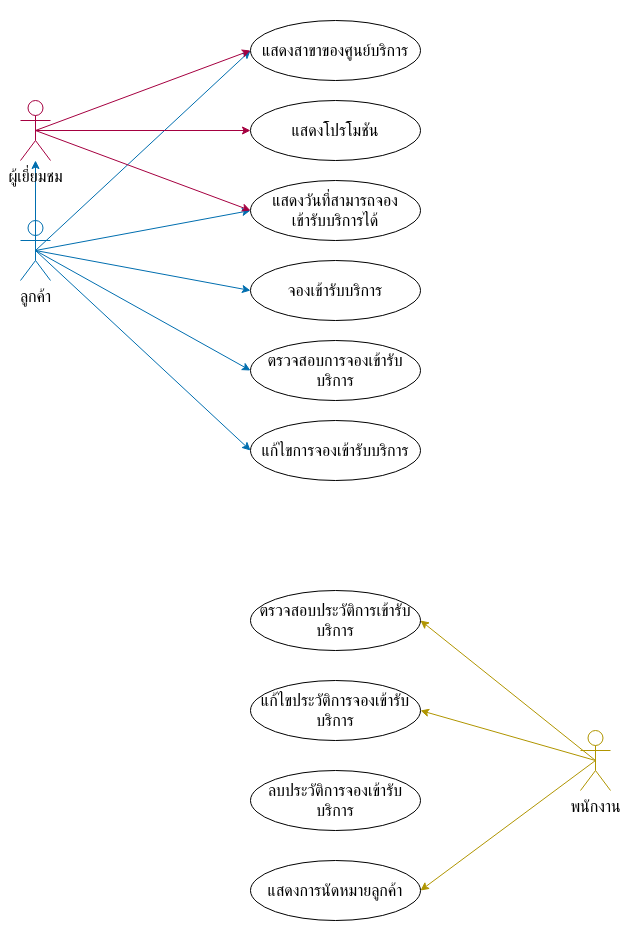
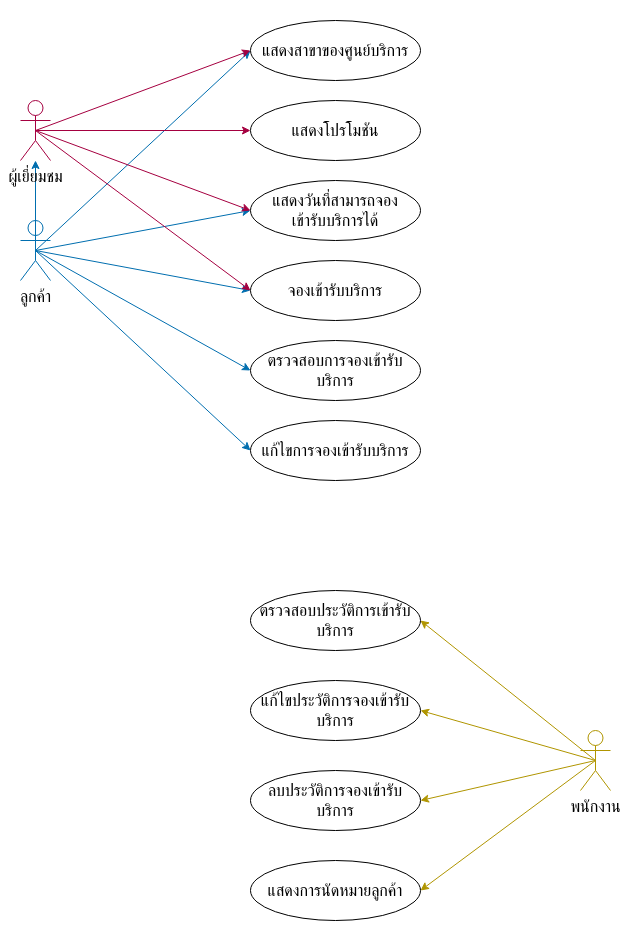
edge "ผู้เยี่ยมชม" -> "จองเข้ารับบริการ": added
edge "พนักงาน" -> "ลบประวัติการจองเข้ารับบริการ": added
